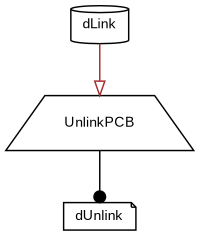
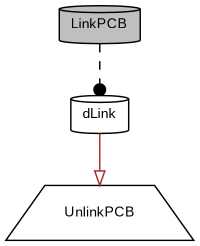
node "LinkPCB": added
node "dUnlink": removed
